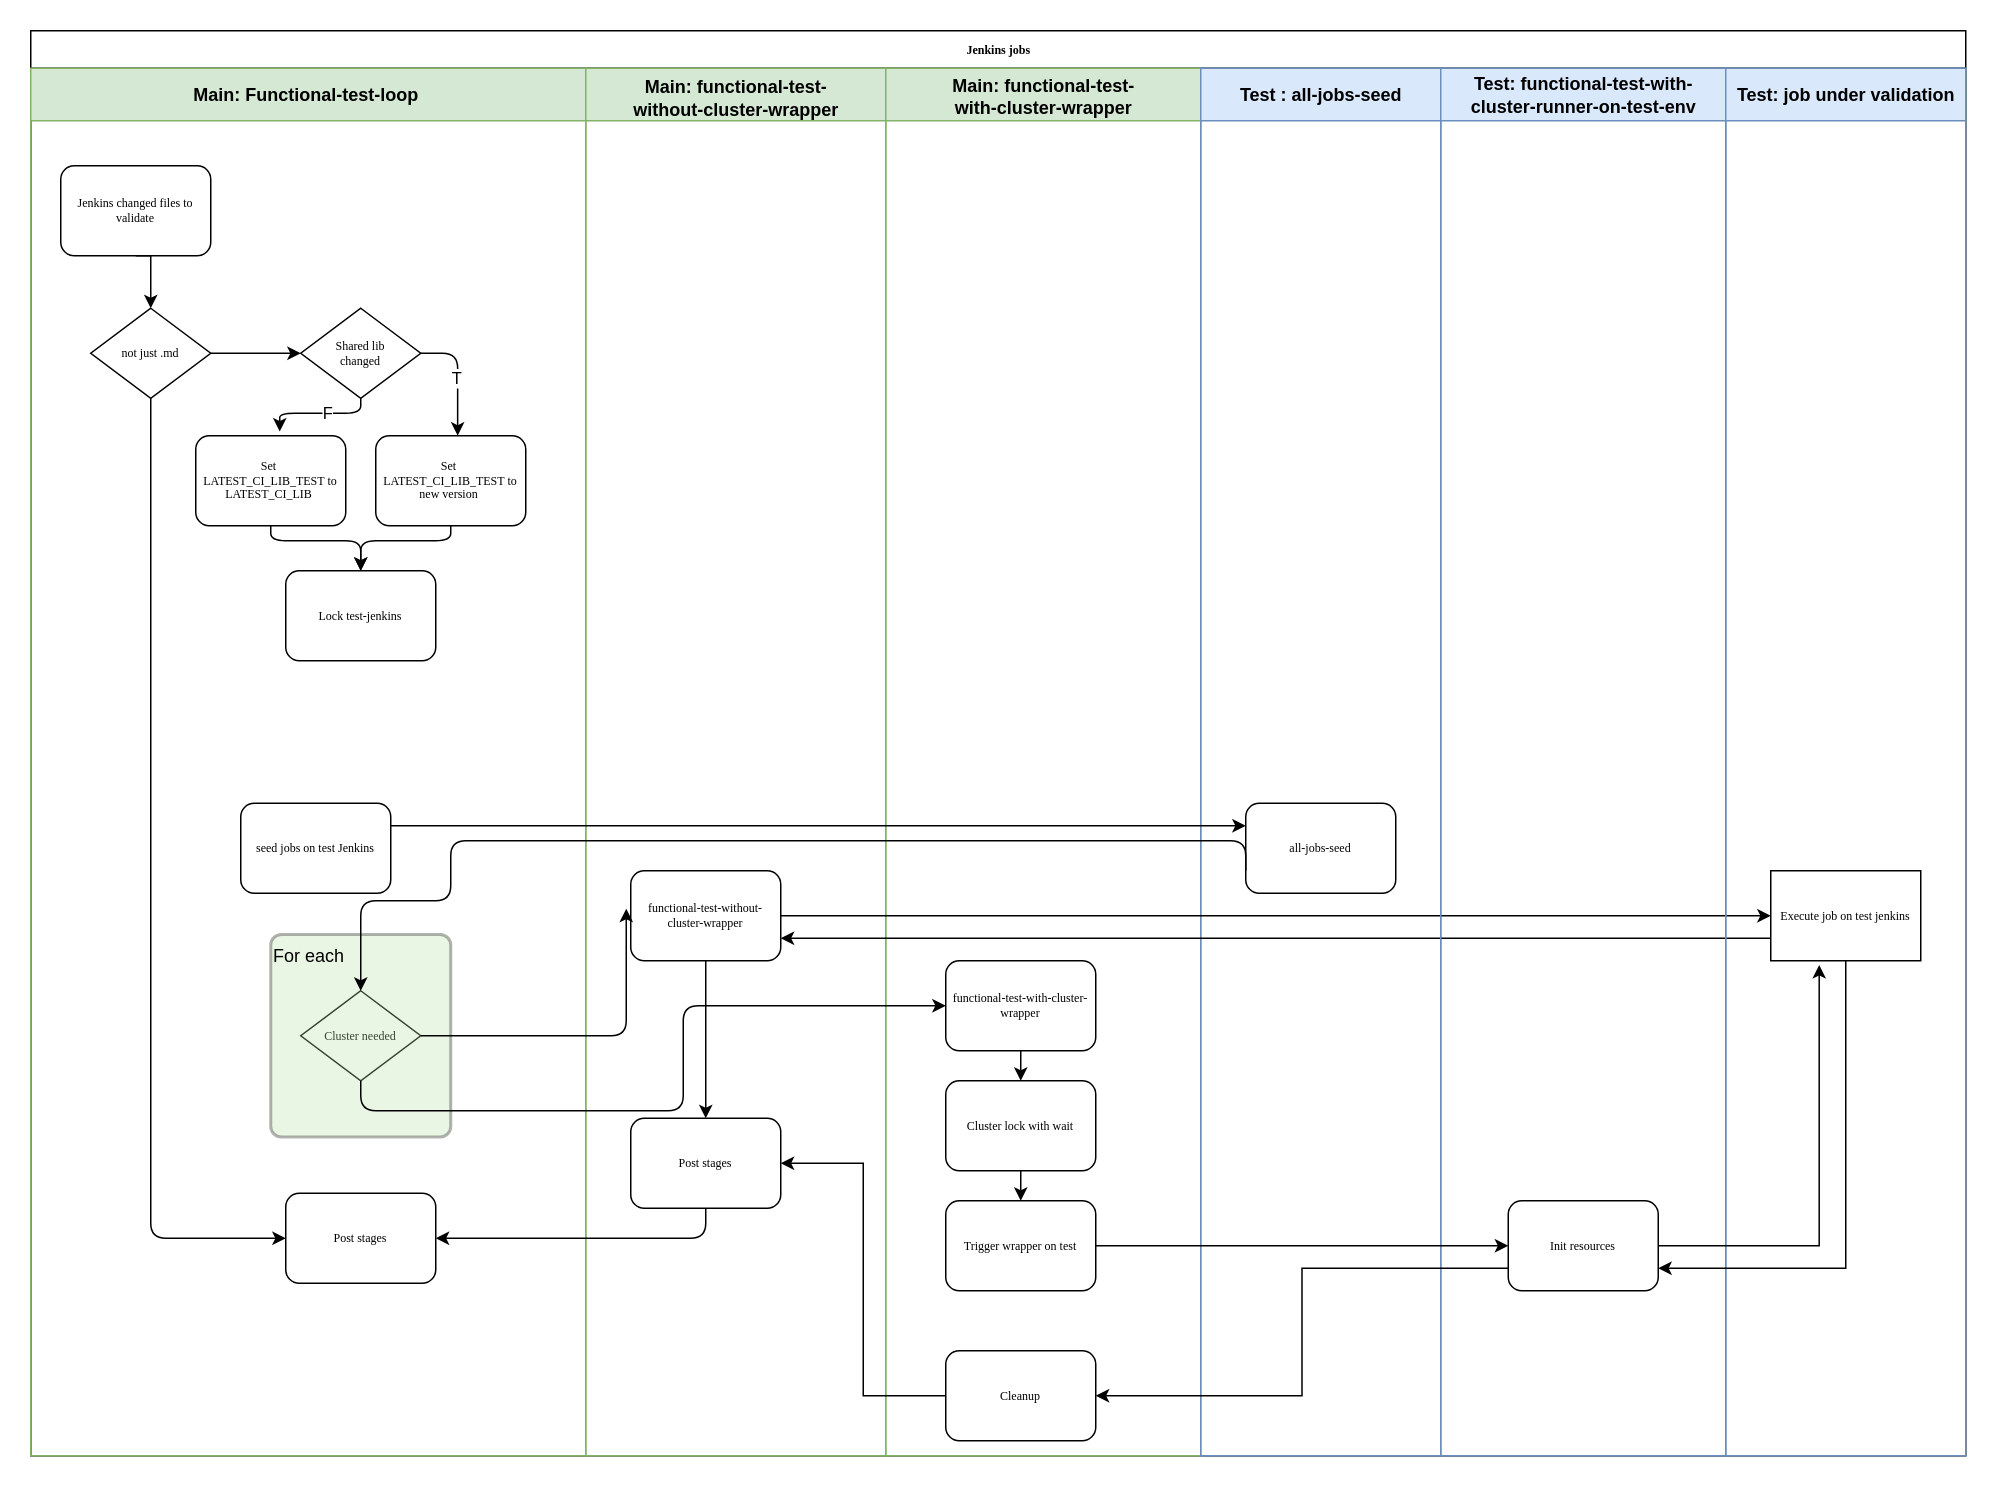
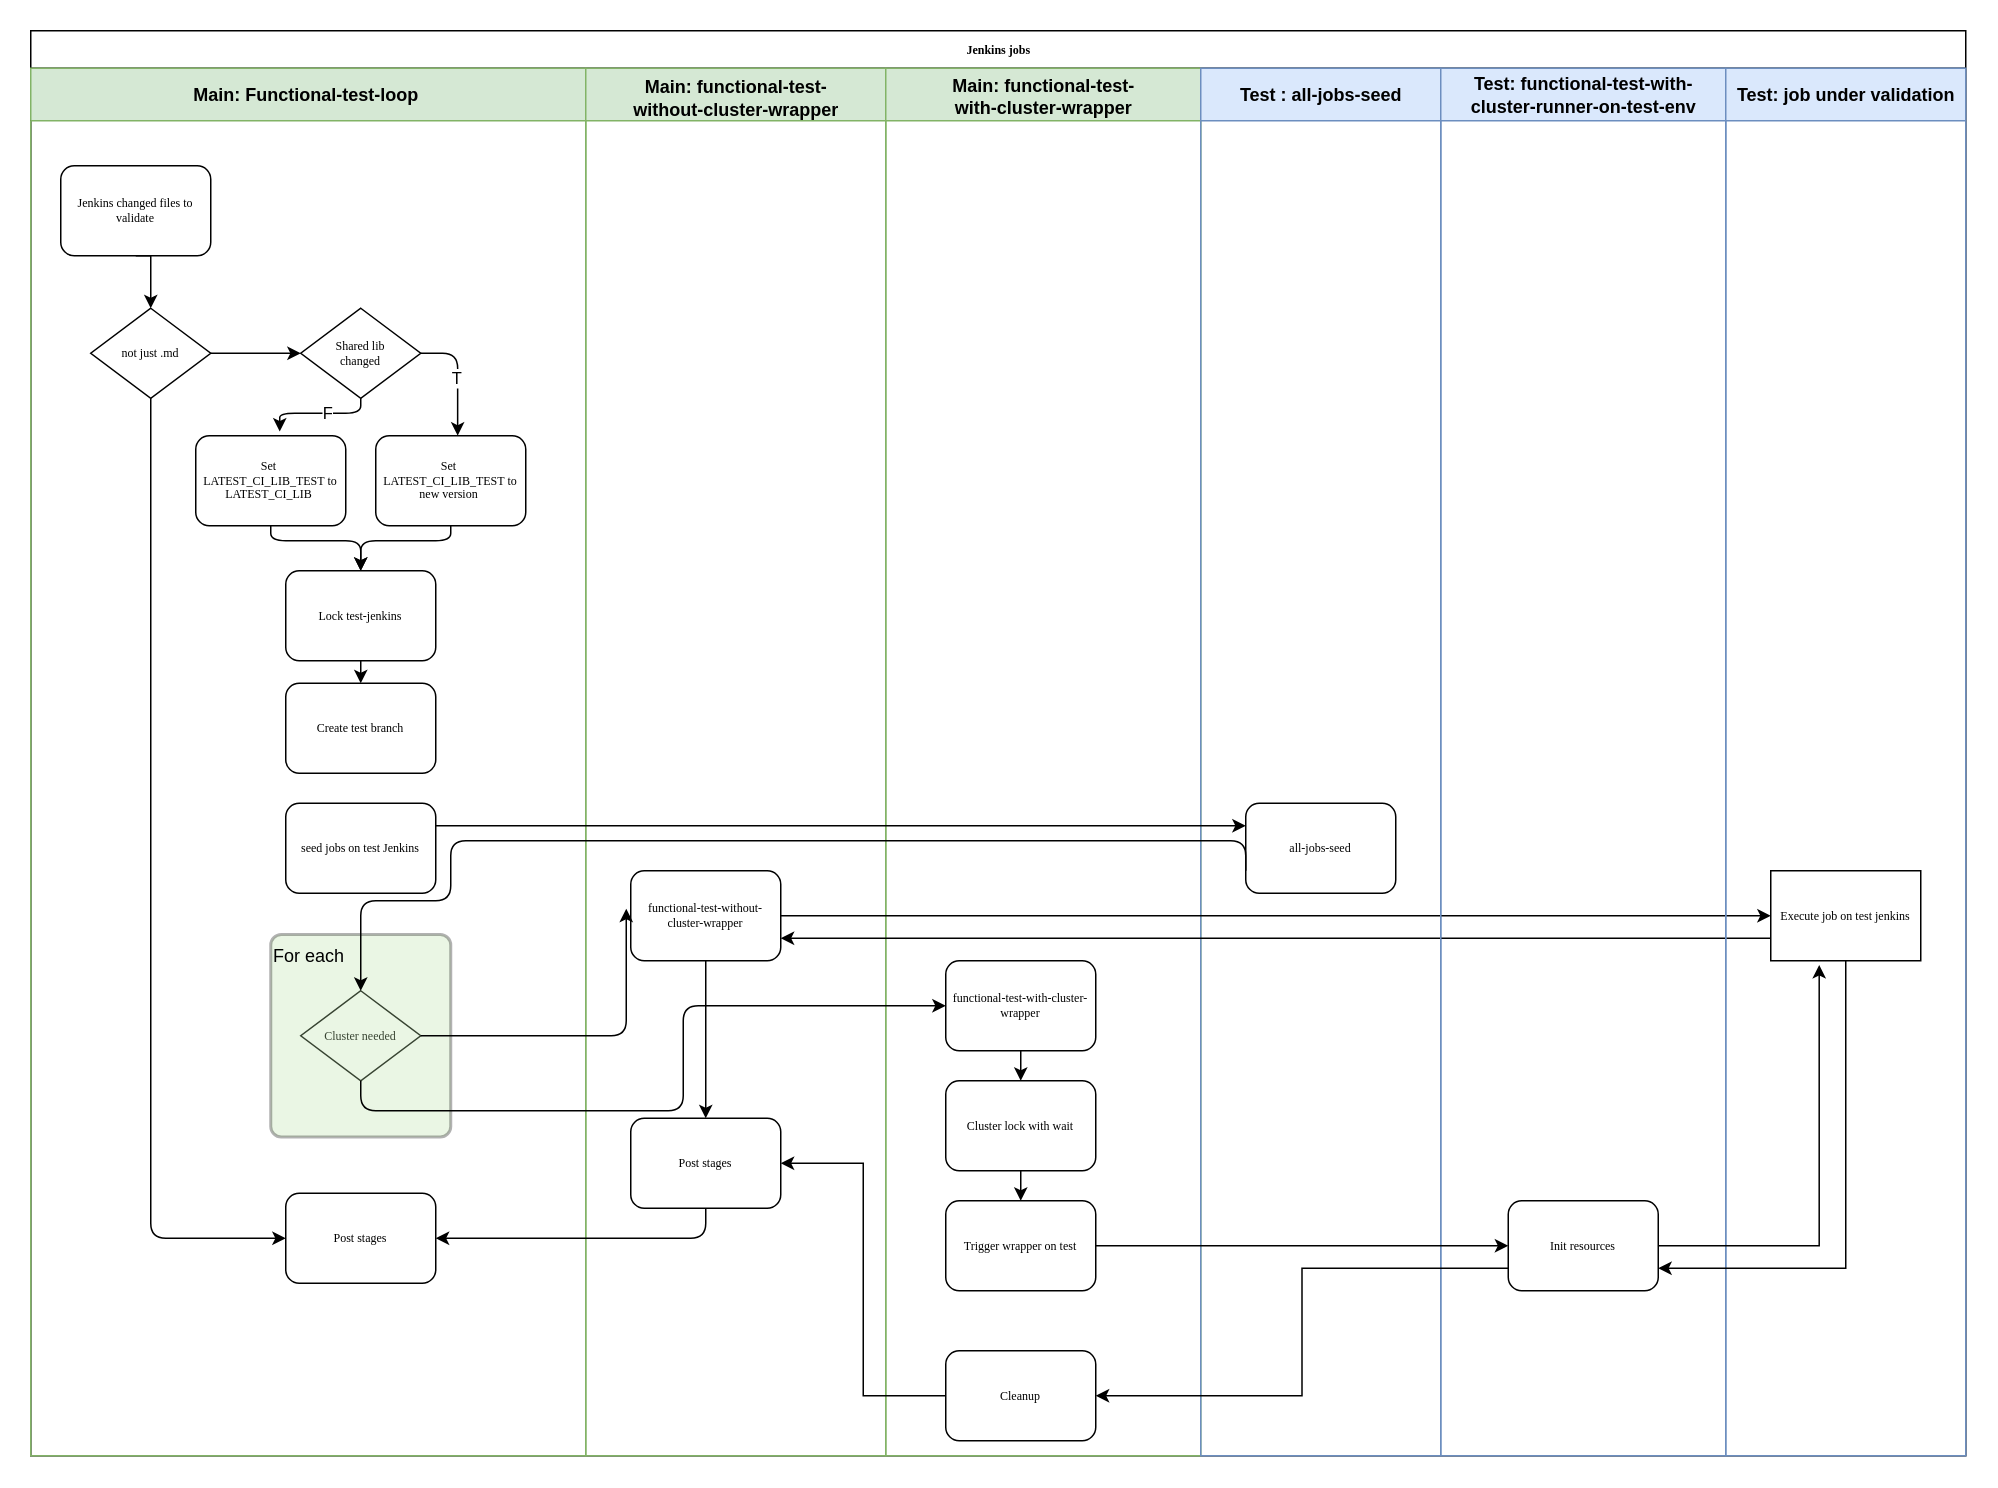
edge "Lock test-jenkins" -> "Create test branch": added
node "Create test branch": added
node "seed jobs on test Jenkins": moved (316, 848) -> (361, 848)
